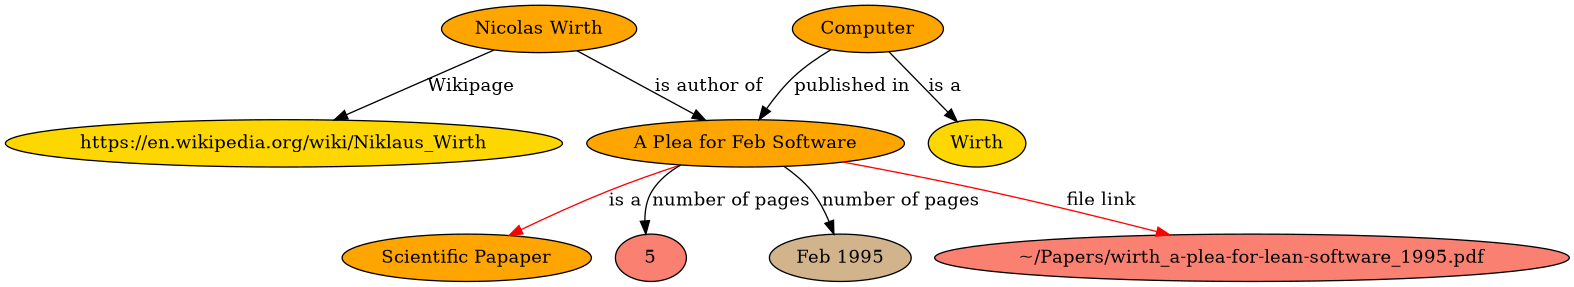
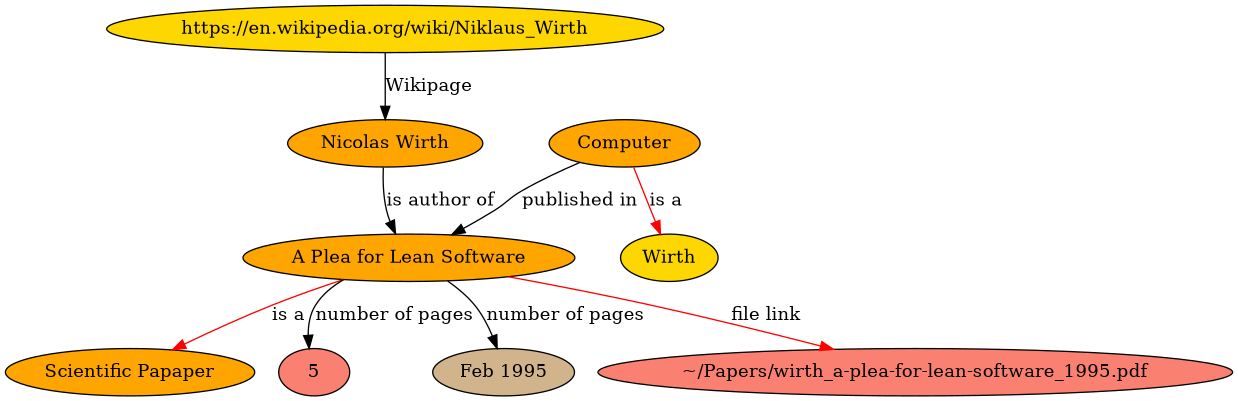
edge "Nicolas Wirth" -> "https://en.wikipedia.org/wiki/Niklaus_Wirth": reversed
edge "Computer" -> "Wirth": color black -> red
node "A Plea for Feb Software": label "A Plea for Feb Software" -> "A Plea for Lean Software"
